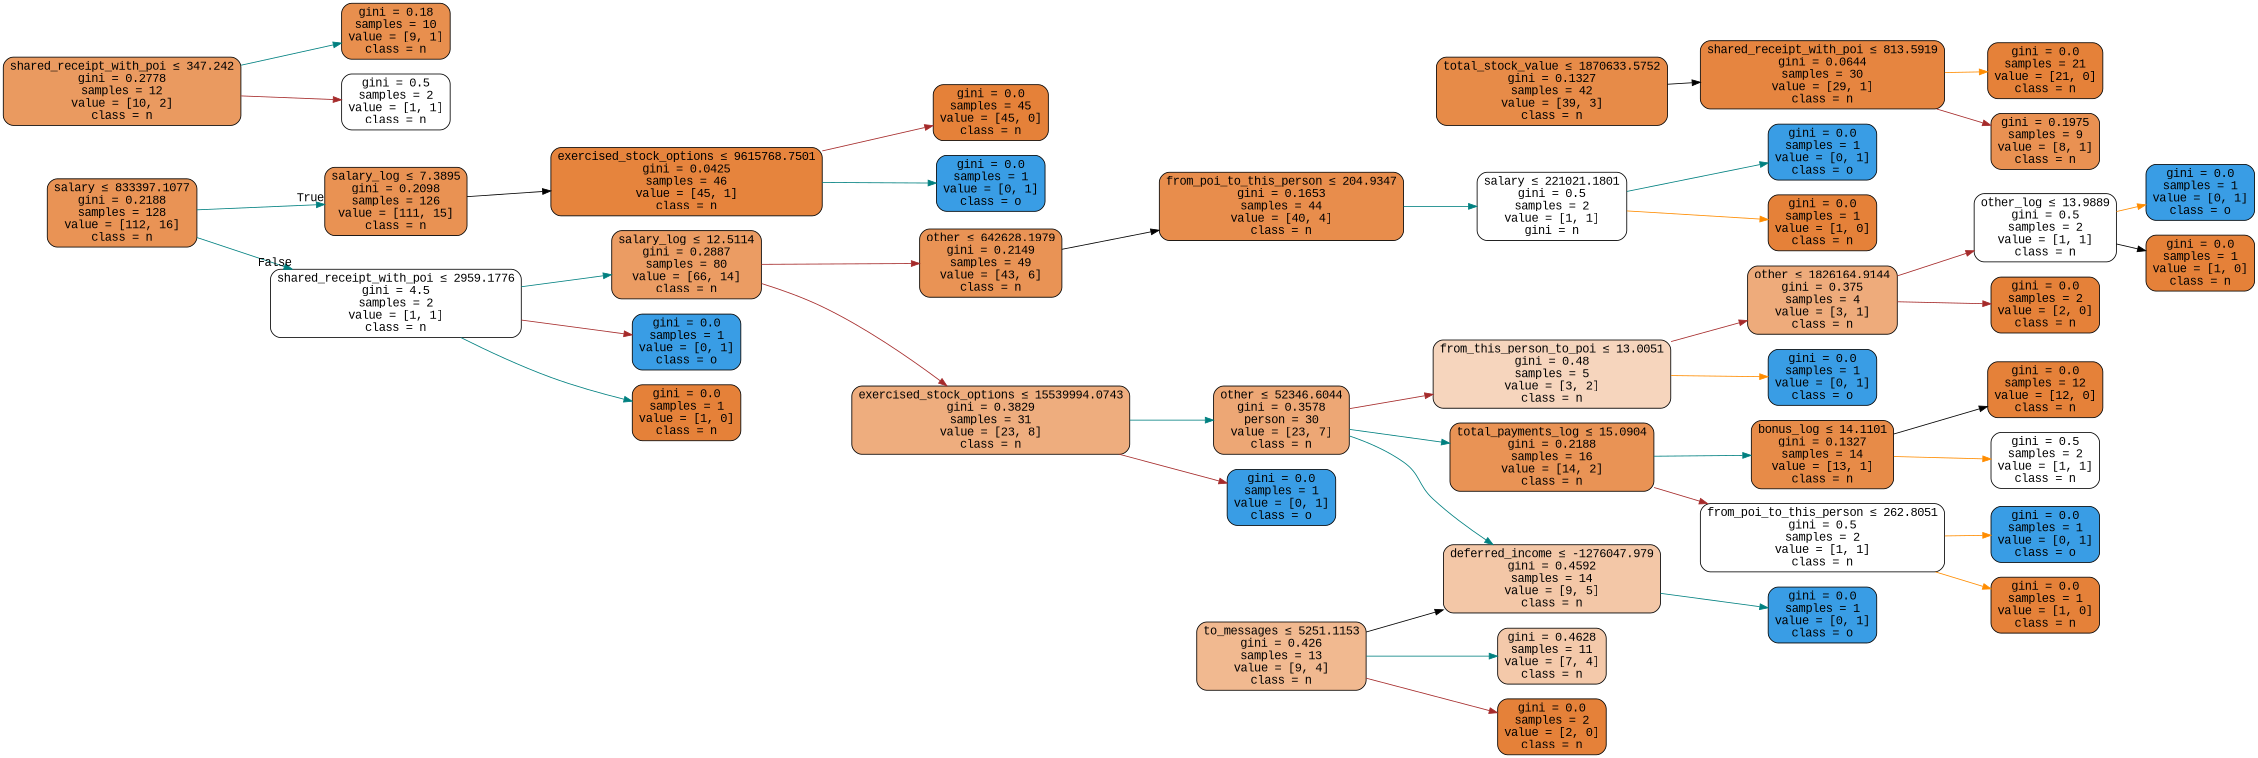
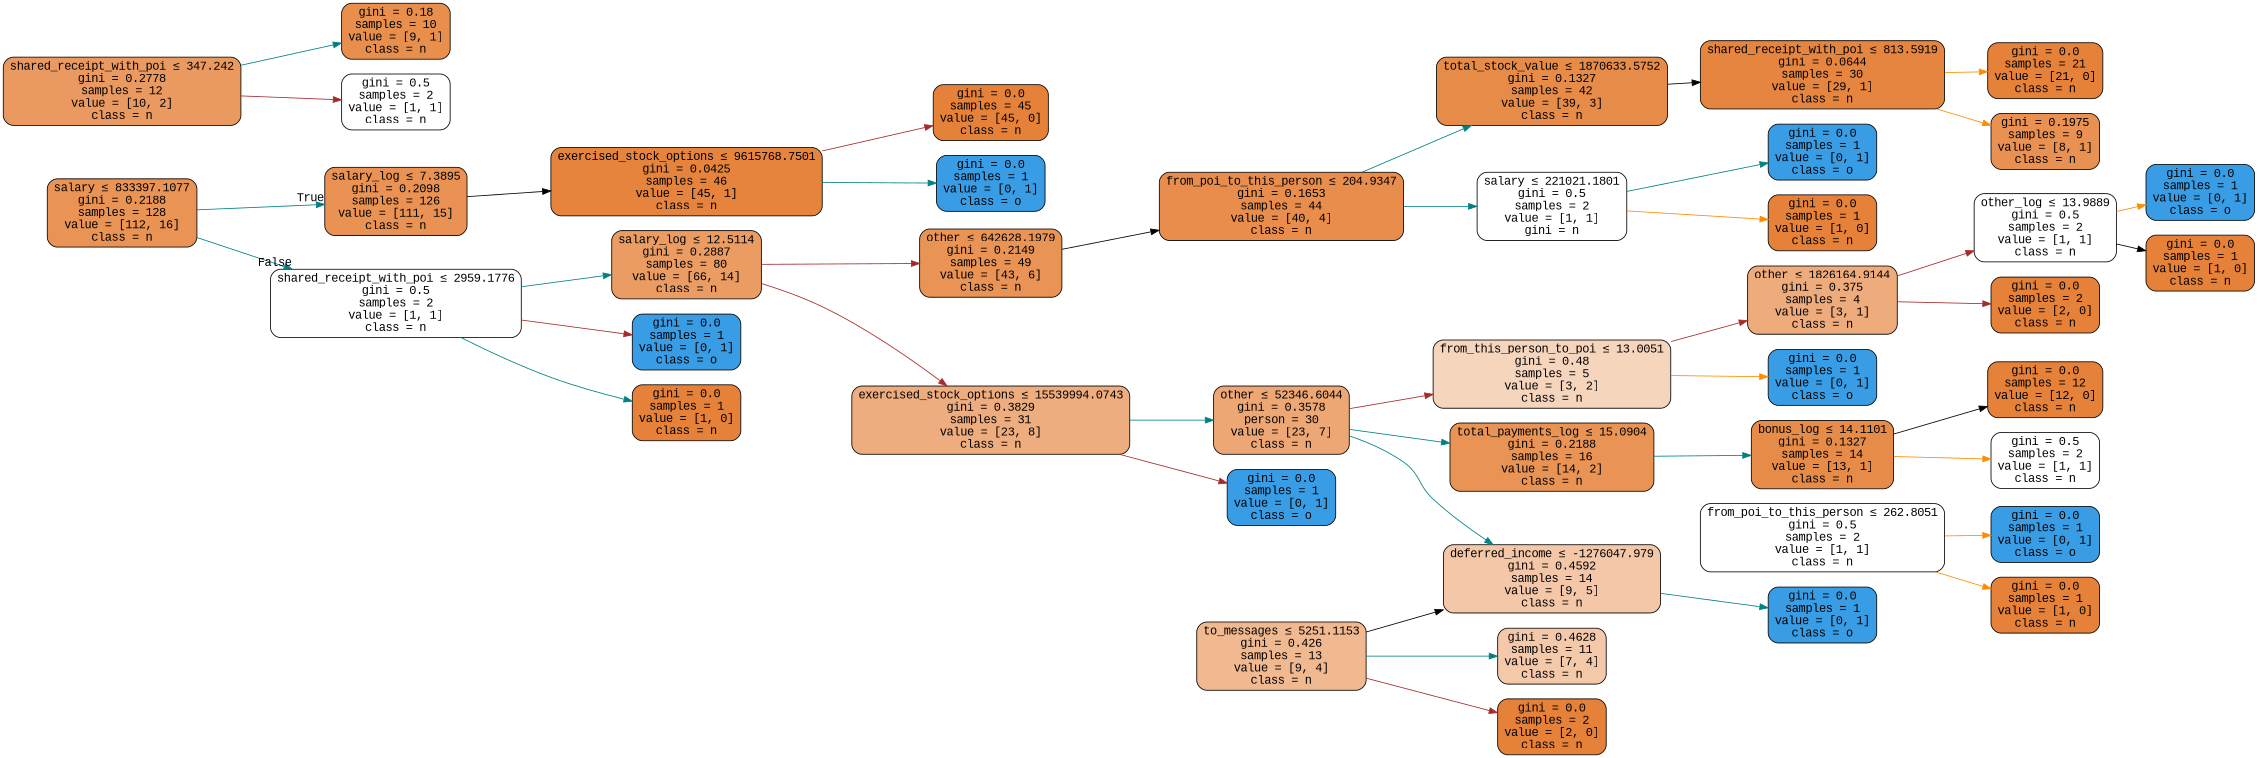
edge "shared_receipt_with_poi ≤ 813.5919" -> "gini = 0.1975": color brown -> darkorange
edge "from_poi_to_this_person ≤ 204.9347" -> "total_stock_value ≤ 1870633.5752": added
node "shared_receipt_with_poi ≤ 2959.1776": text "gini = 4.5" -> "gini = 0.5"
edge "total_payments_log ≤ 15.0904" -> "from_poi_to_this_person ≤ 262.8051": removed
